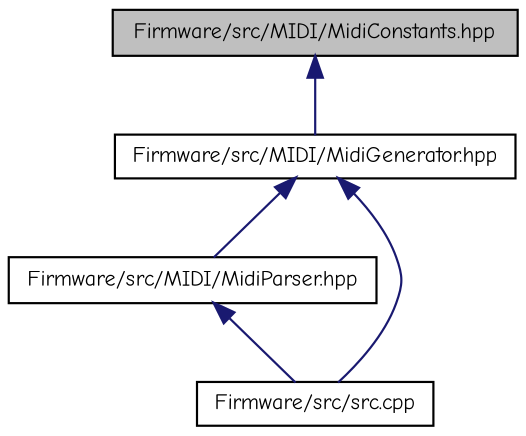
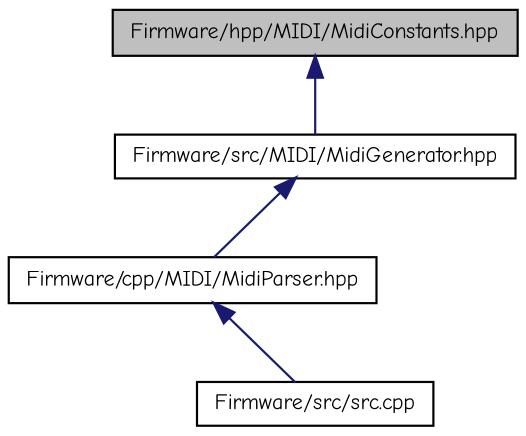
node "Firmware/src/MIDI/MidiConstants.hpp": label "Firmware/src/MIDI/MidiConstants.hpp" -> "Firmware/hpp/MIDI/MidiConstants.hpp"
node "Firmware/src/MIDI/MidiParser.hpp": label "Firmware/src/MIDI/MidiParser.hpp" -> "Firmware/cpp/MIDI/MidiParser.hpp"
edge "Firmware/src/src.cpp" -> "Firmware/src/MIDI/MidiGenerator.hpp": removed
